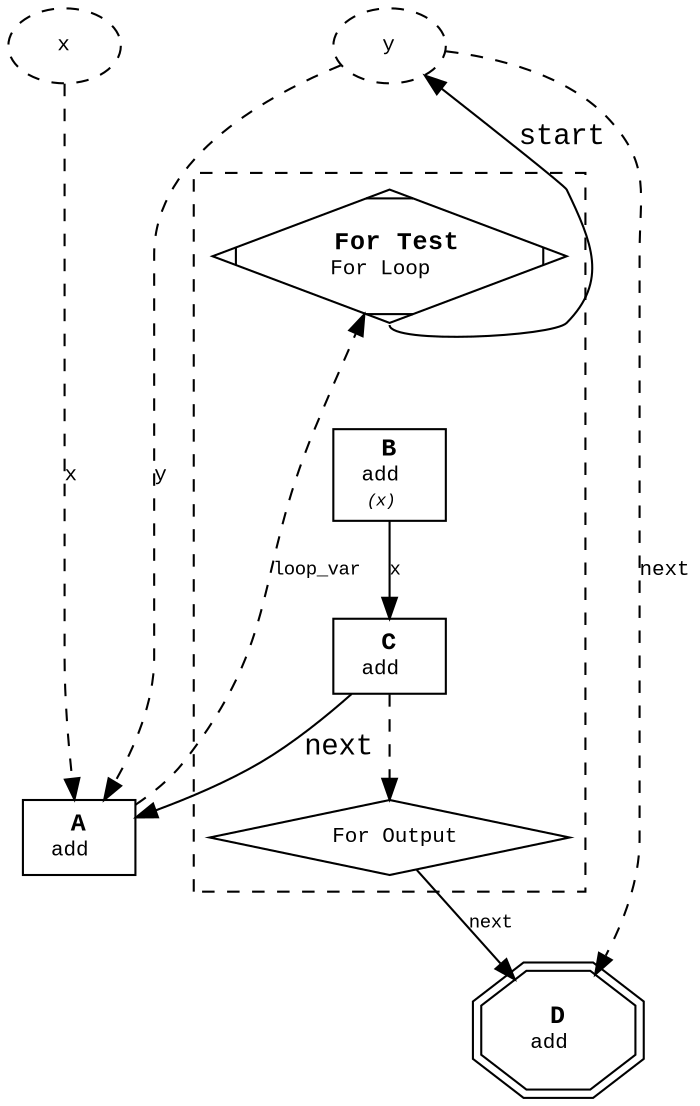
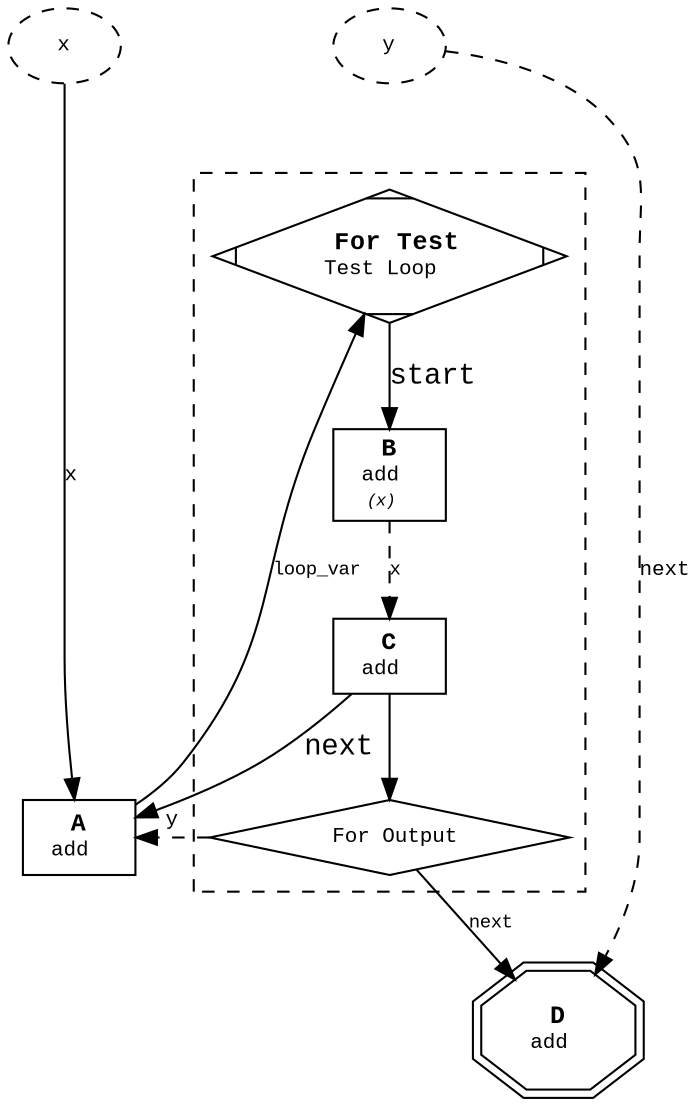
node "For Test": text "For Loop" -> "Test Loop"
edge "For Test" -> "y": now "For Test" -> "B"
edge "y" -> "A": now "For Output" -> "A"
edge "x" -> "A": style dashed -> solid
edge "B" -> "C": style solid -> dashed
edge "A" -> "For Test": style dashed -> solid
edge "C" -> "For Output": style dashed -> solid
